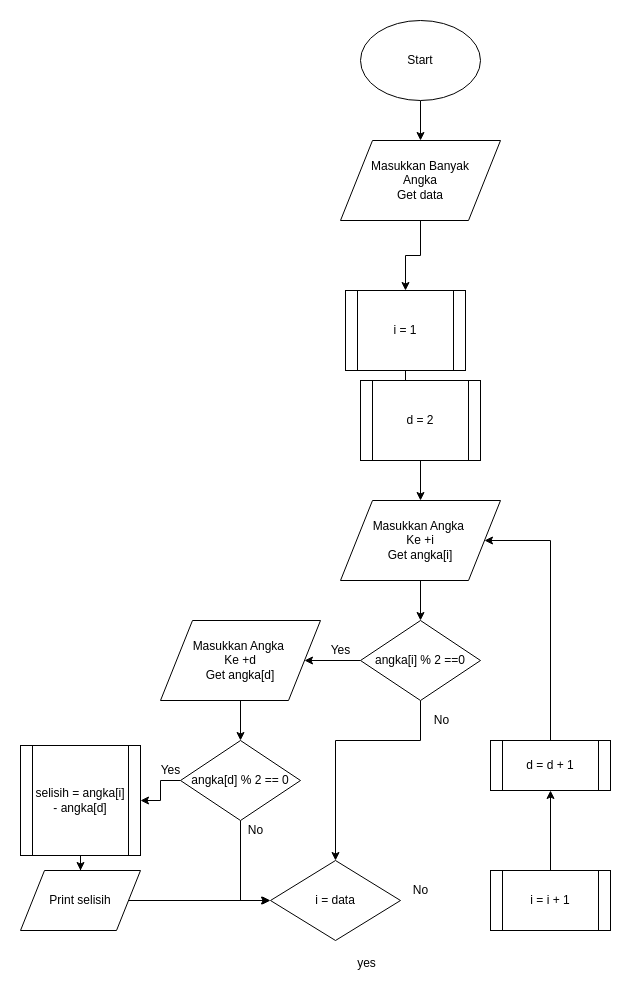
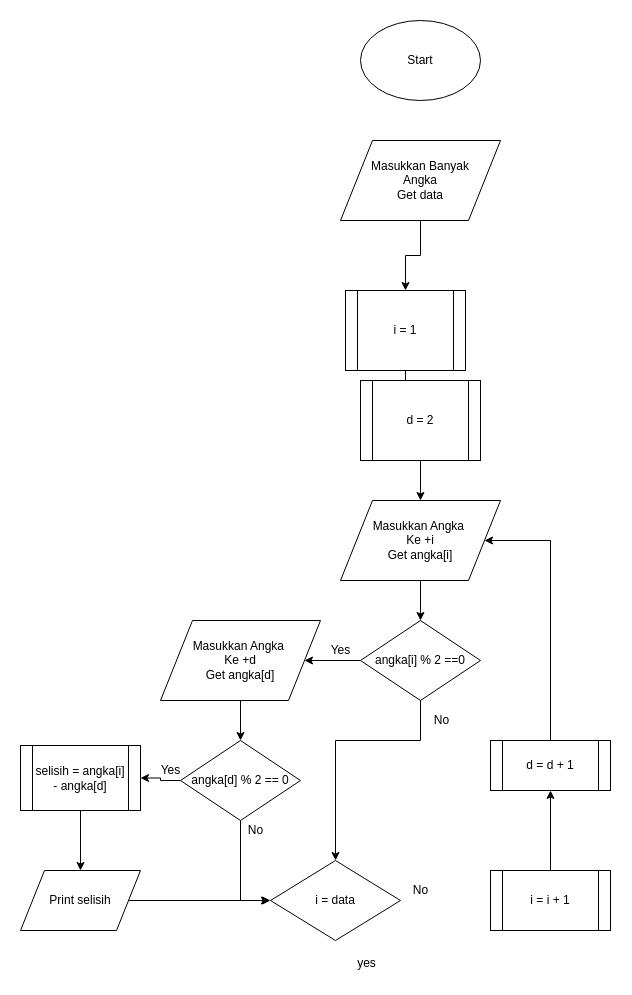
edge "Start" -> "Masukkan Banyak Angka Get data": removed
node "selisih = angka[i] - angka[d]": size 120x110 -> 120x65
